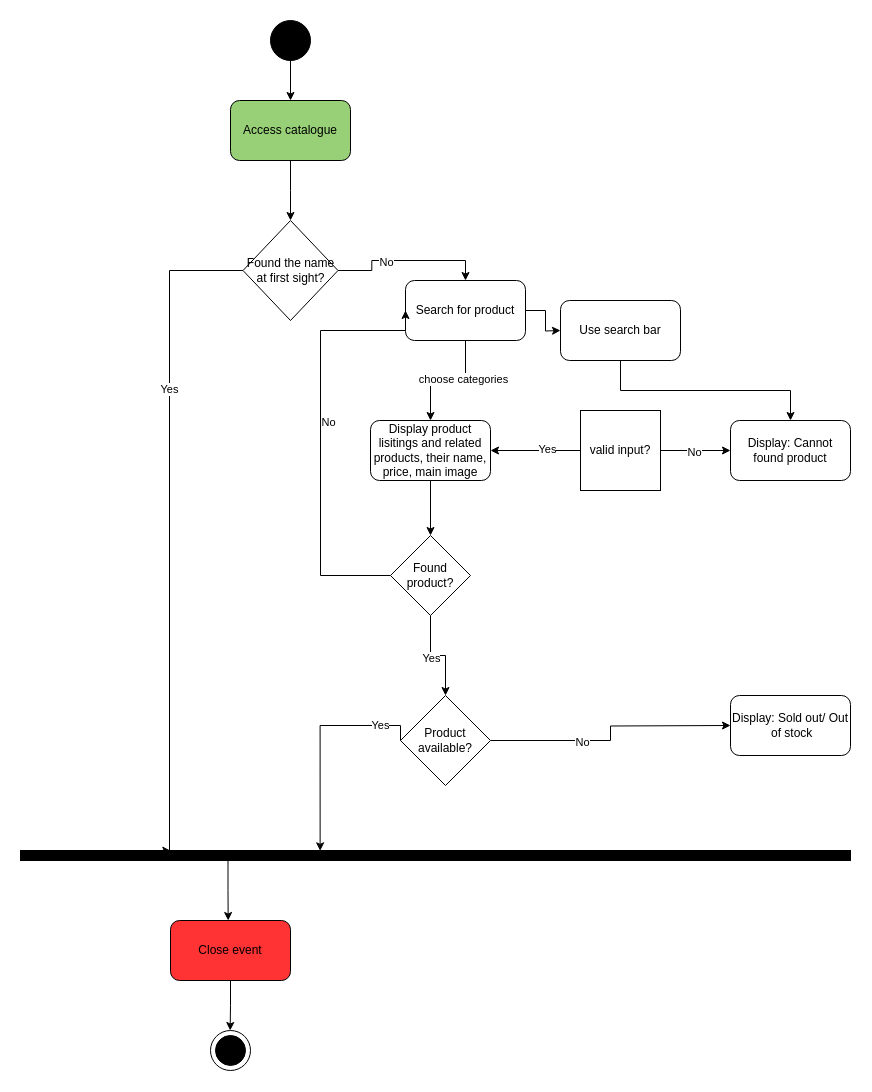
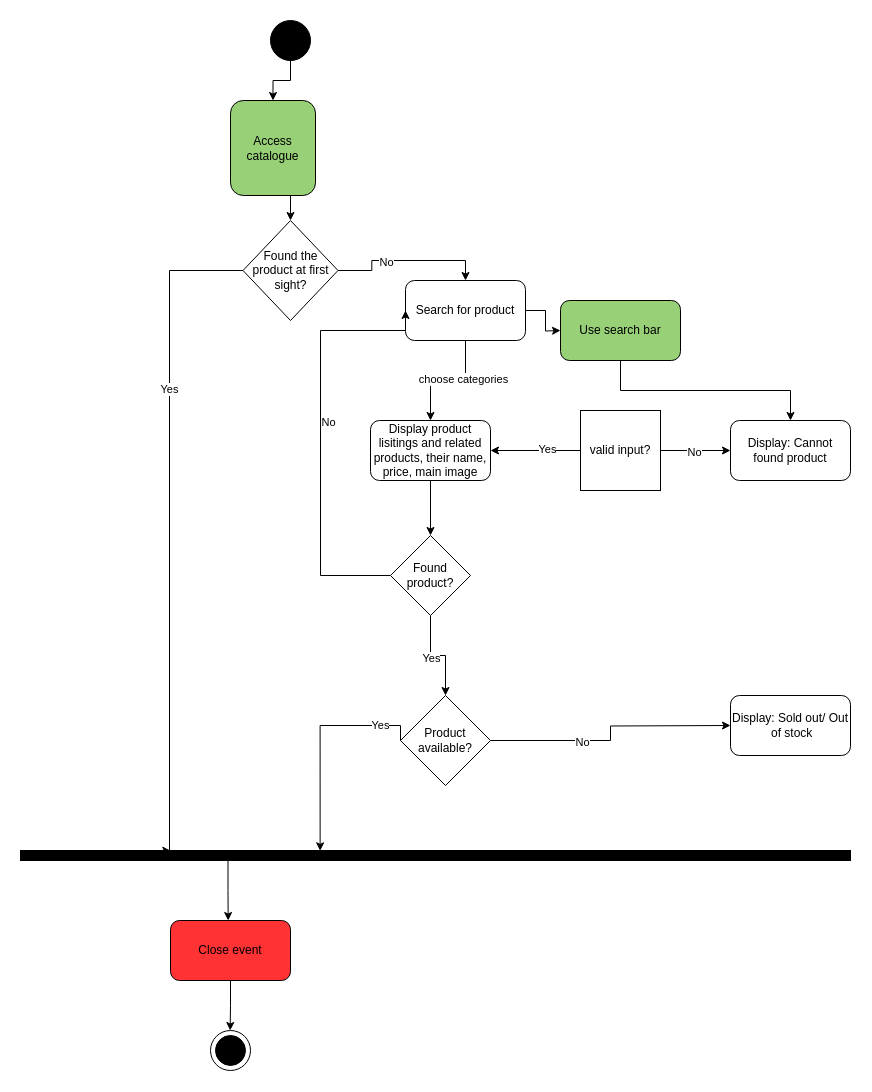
node "Access catalogue": size 120x60 -> 85x95
node "Found the name at first sight?": label "Found the name at first sight?" -> "Found the product at first sight?"
node "Use search bar": fillcolor #ffffff -> #97d077
